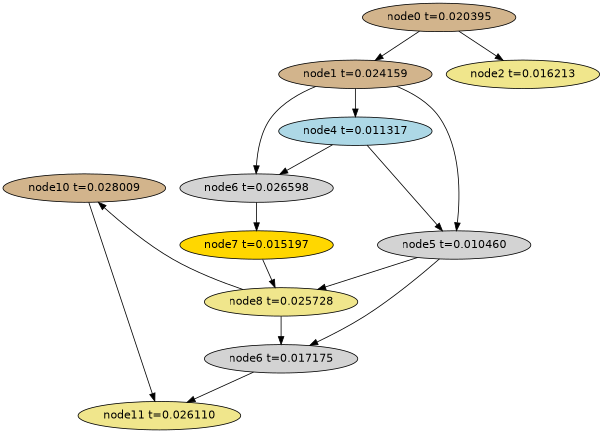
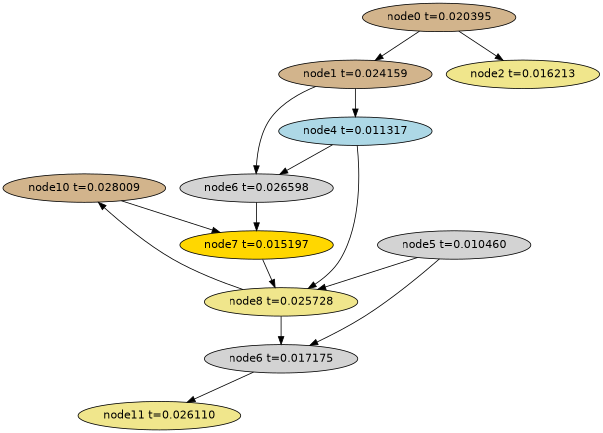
edge "node1 t=0.024159" -> "node5 t=0.010460": removed
edge "node4 t=0.011317" -> "node5 t=0.010460": now "node4 t=0.011317" -> "node8 t=0.025728"
edge "node10 t=0.028009" -> "node11 t=0.026110": now "node10 t=0.028009" -> "node7 t=0.015197"
